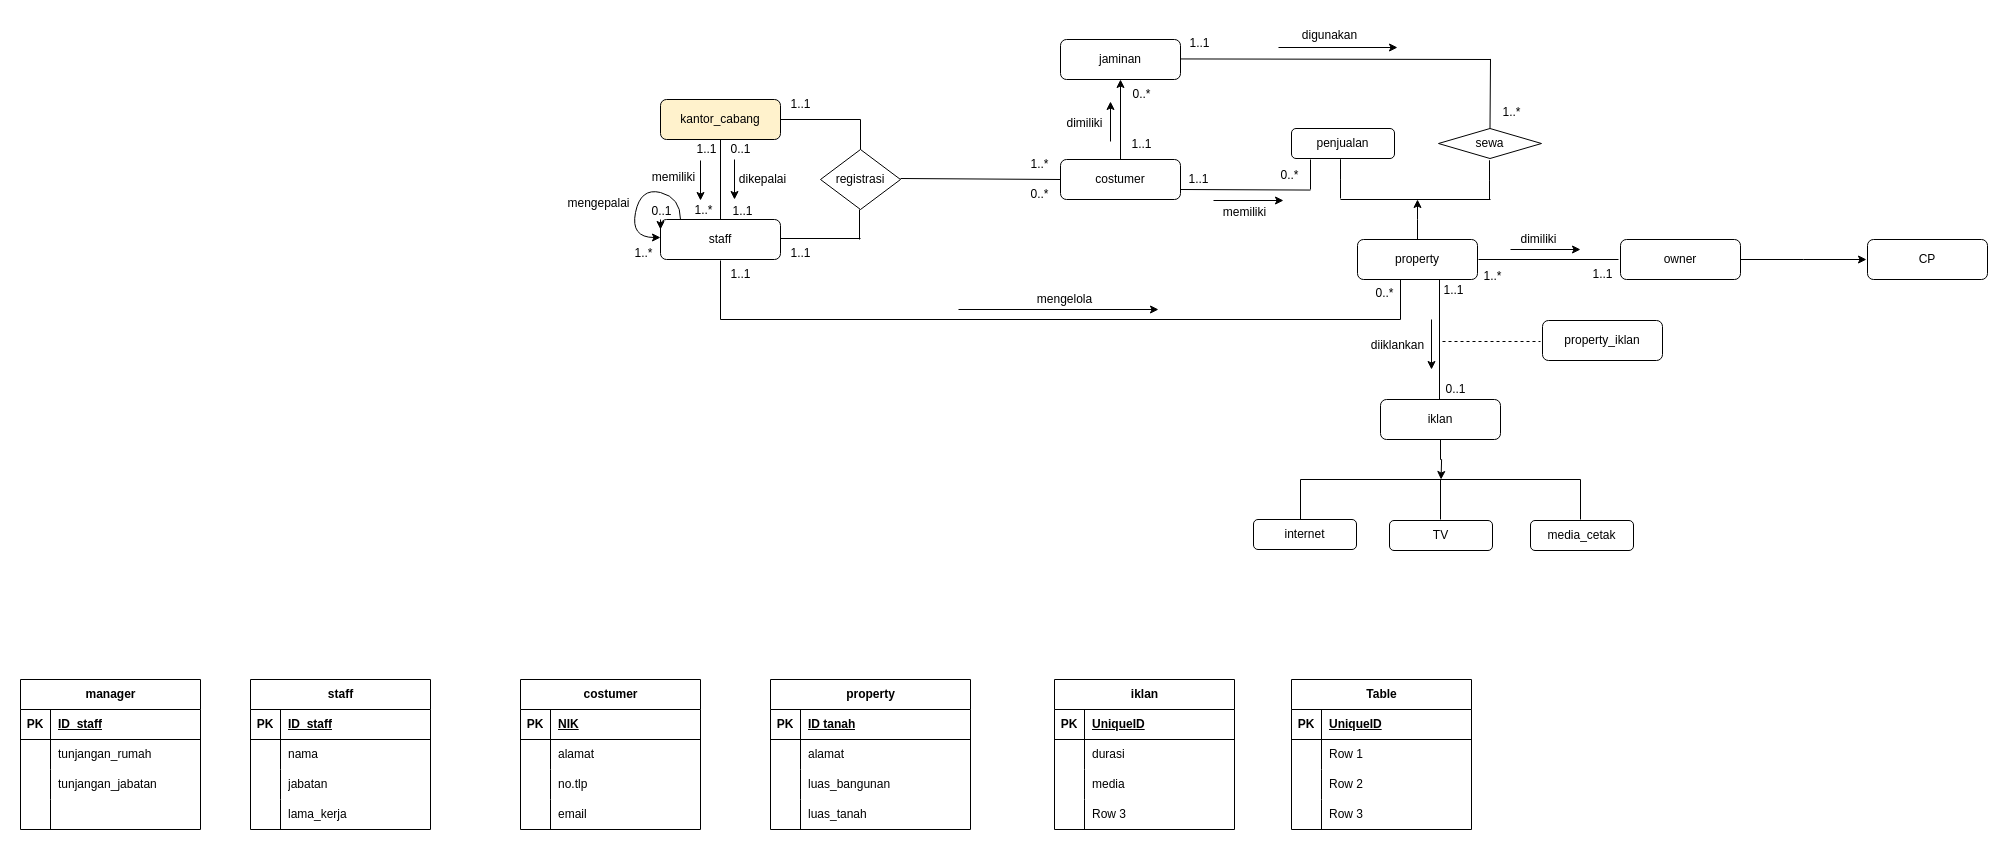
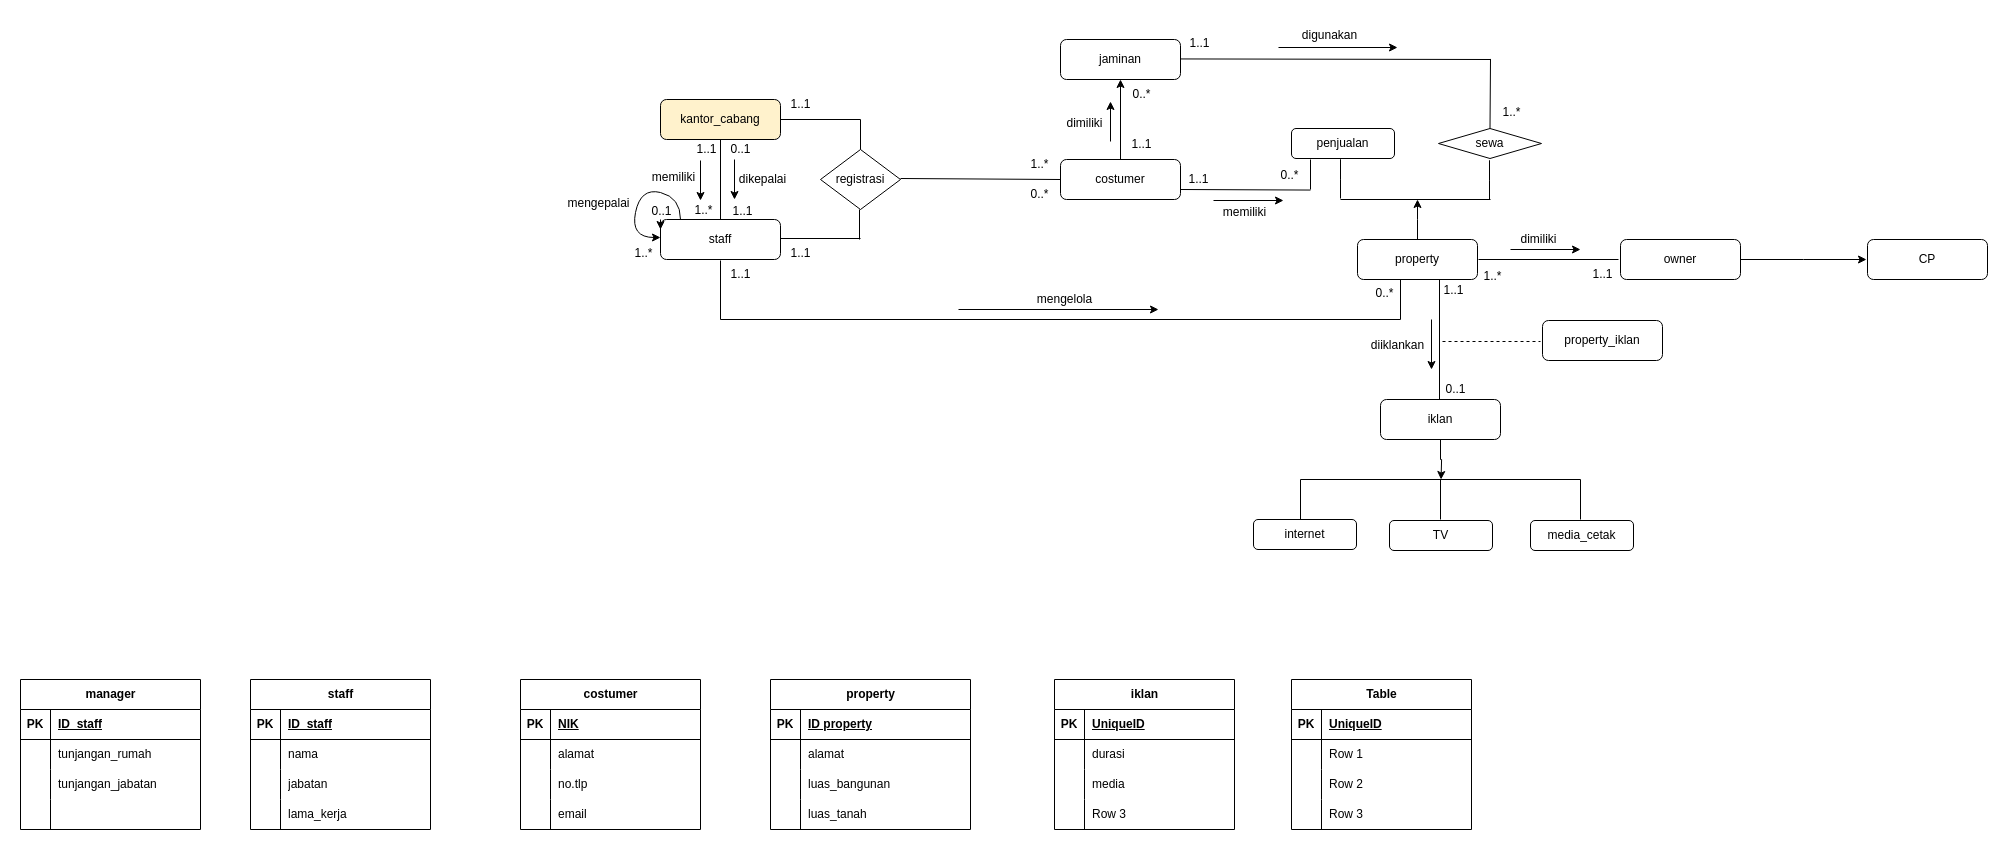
node "ID tanah": label "ID tanah" -> "ID property"
